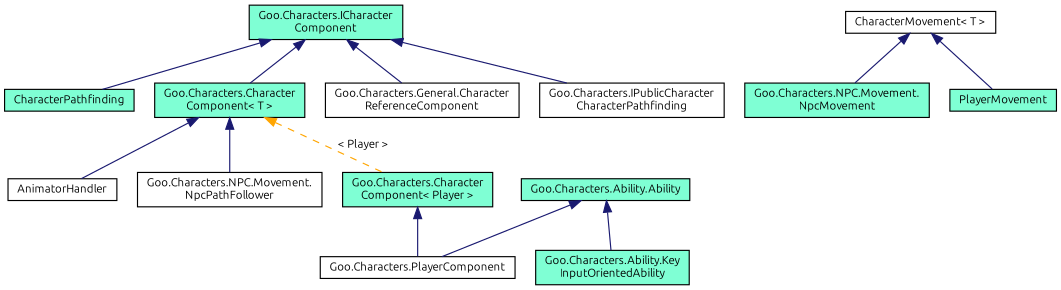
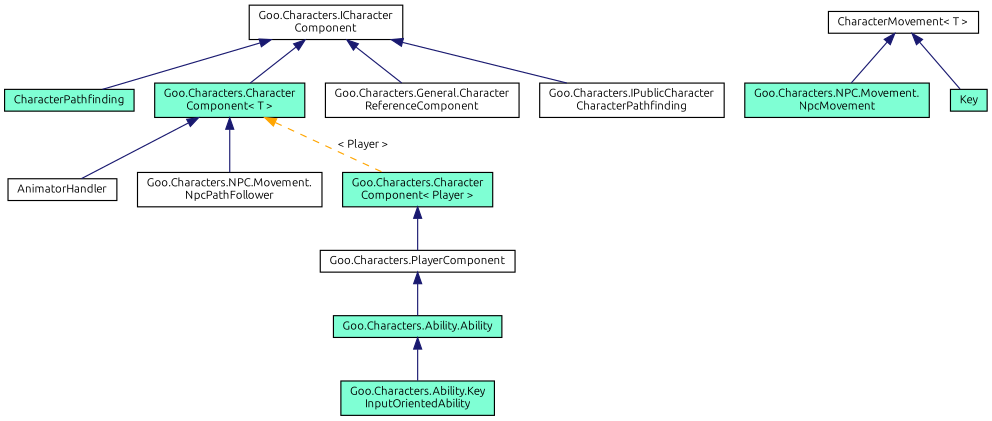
node "Goo.Characters.ICharacter Component": fillcolor aquamarine -> white
node "PlayerMovement": label "PlayerMovement" -> "Key"
edge "Goo.Characters.PlayerComponent" -> "Goo.Characters.Ability.Ability": reversed
